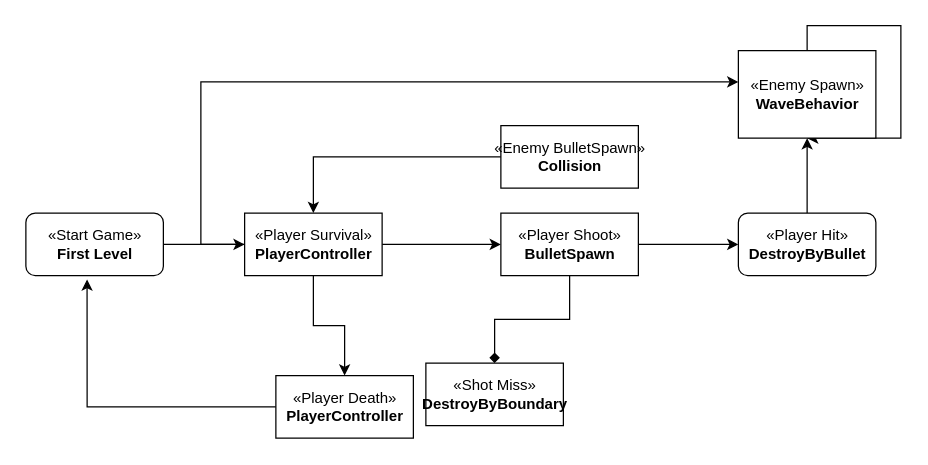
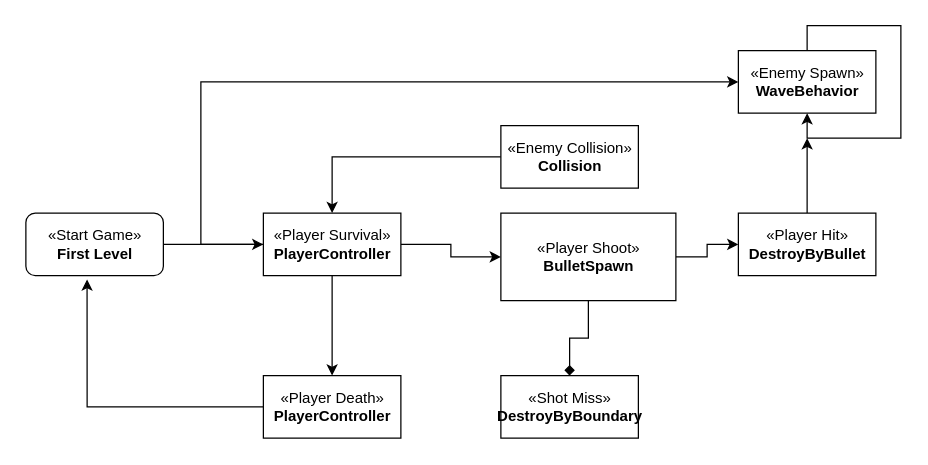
node "«Enemy Spawn» WaveBehavior": size 138x88 -> 138x63
node "«Enemy BulletSpawn» Collision": label "«Enemy BulletSpawn» Collision" -> "«Enemy Collision» Collision"
node "«Player Survival» PlayerController": moved (313, 244) -> (332, 244)
node "«Player Shoot» BulletSpawn": size 138x63 -> 175x88
node "«Player Hit» DestroyByBullet": shape rounded rectangle -> rectangle
node "«Shot Miss» DestroyByBoundary": moved (494, 394) -> (569, 407)
node "«Player Death» PlayerController": moved (344, 407) -> (332, 407)
